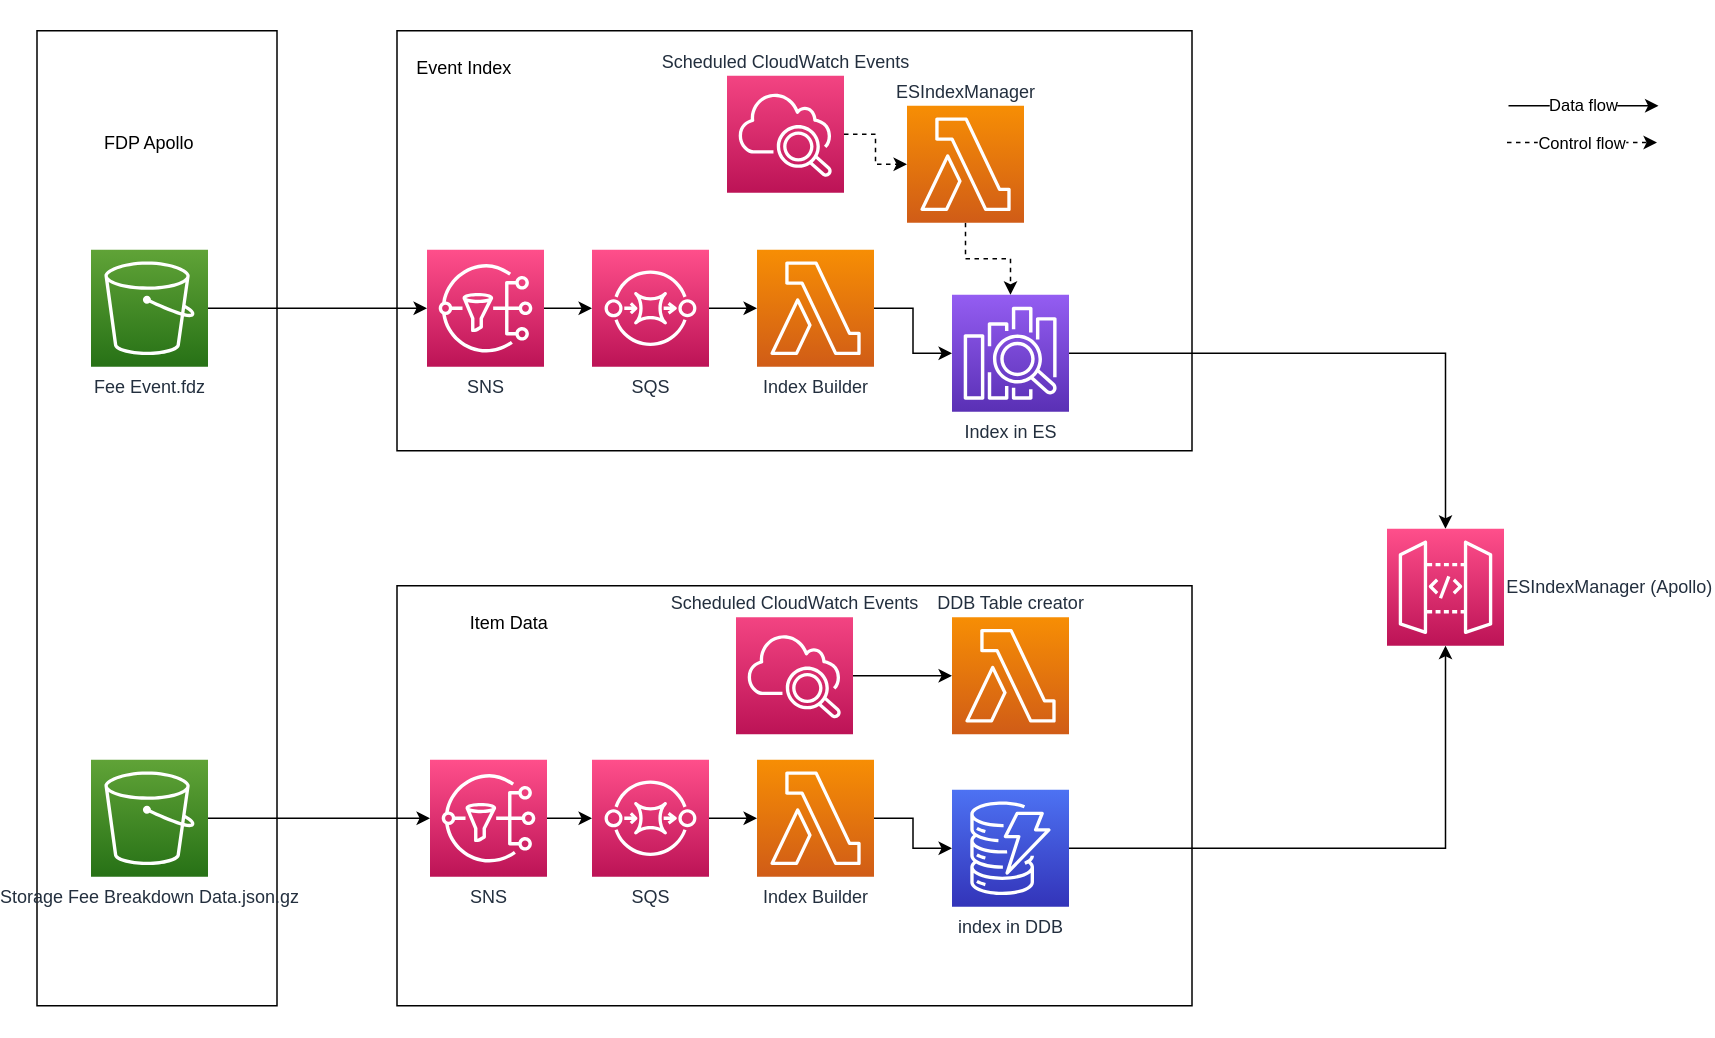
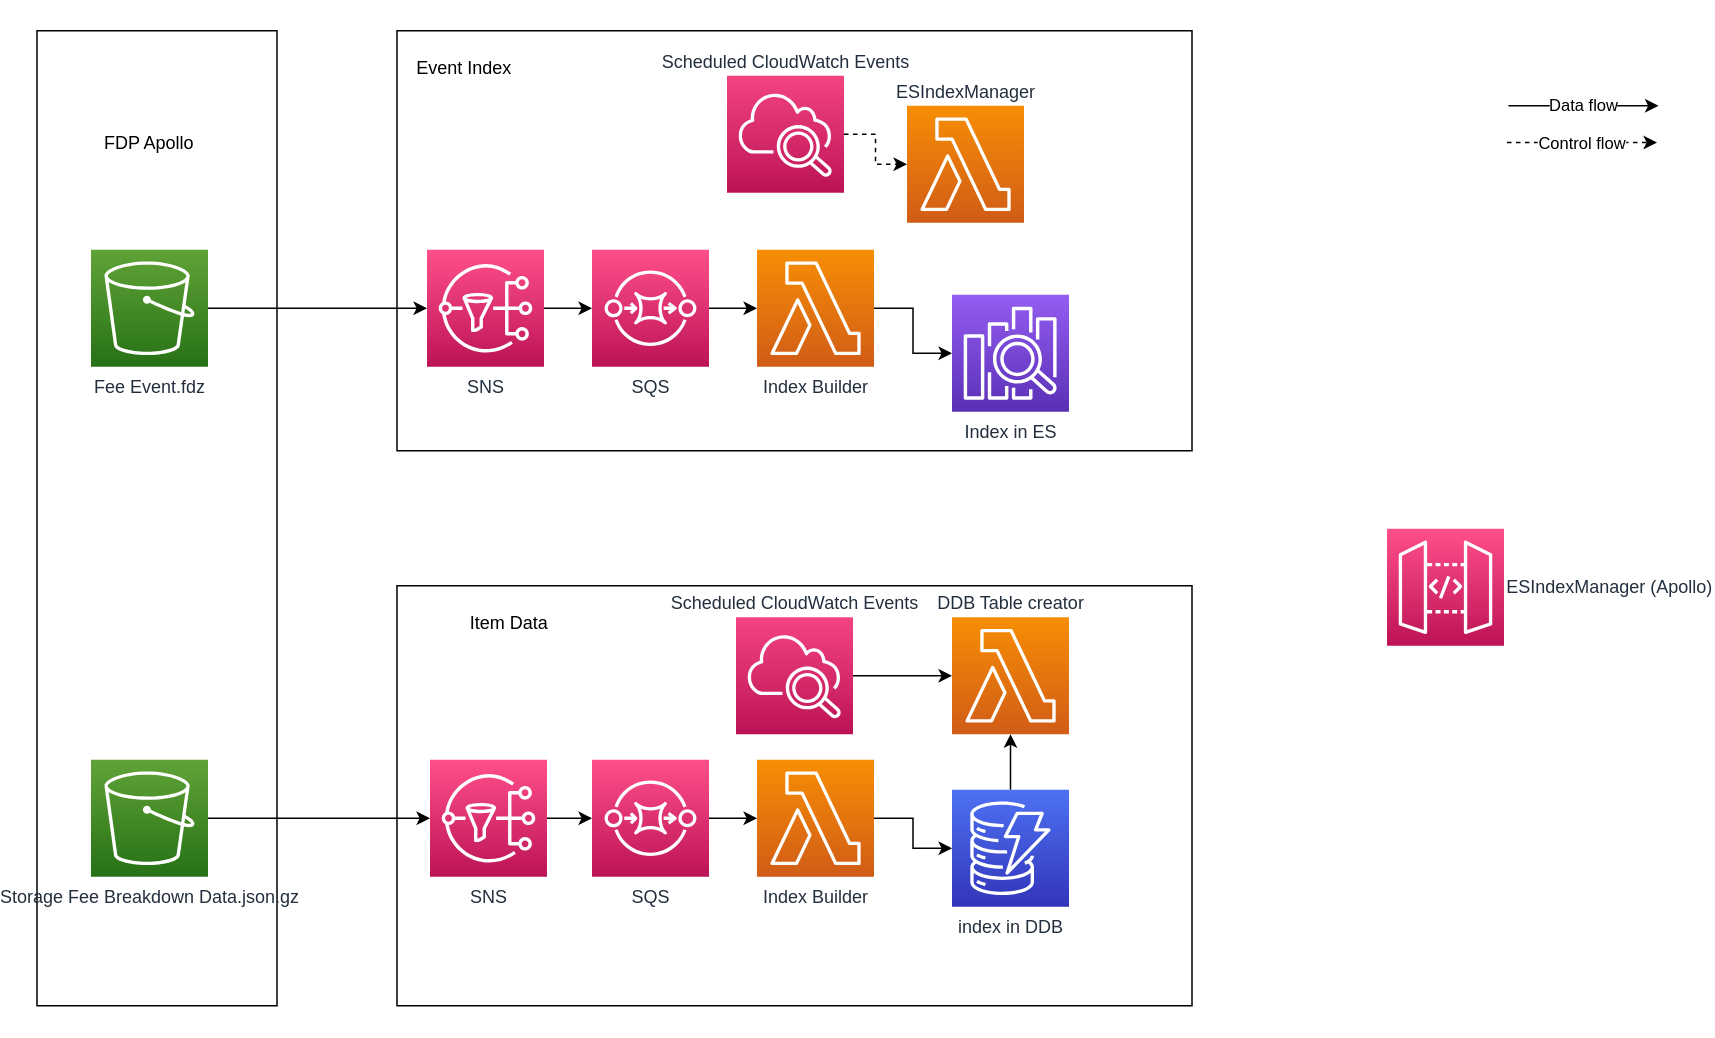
edge "ESIndexManager" -> "Index in ES": removed
edge "Index in ES" -> "ESIndexManager (Apollo)": removed
edge "index in DDB" -> "ESIndexManager (Apollo)": now "index in DDB" -> "DDB Table creator"
